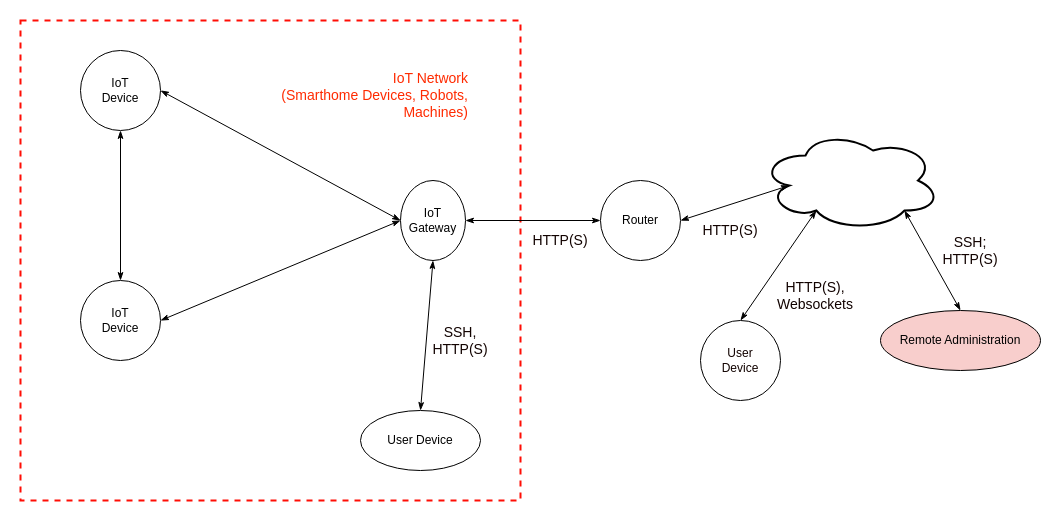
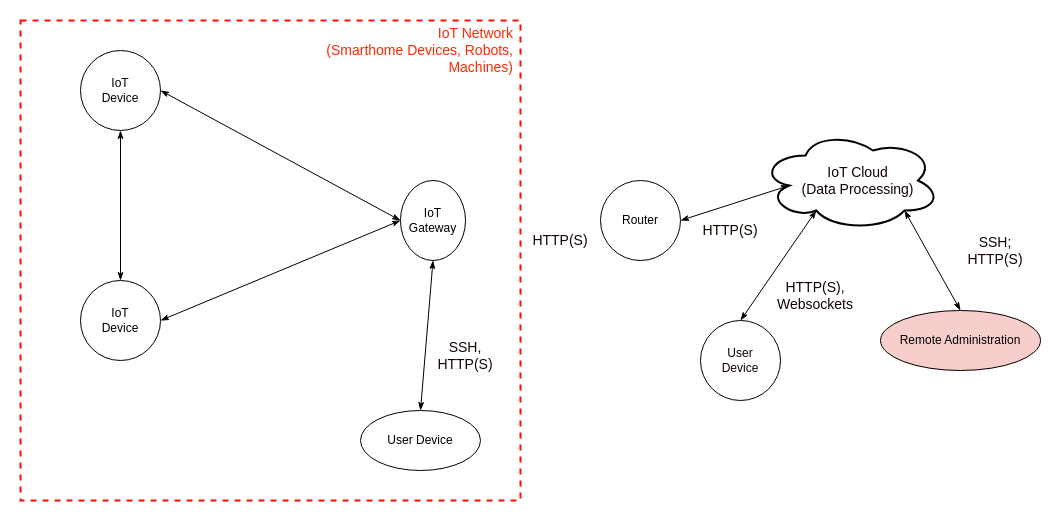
node "IoT Network (Smarthome Devices, Robots, Machines)": moved (376, 96) -> (421, 51)
node "IoT Cloud (Data Processing)": added
edge "IoT Gateway" -- "Router": removed
node "SSH; HTTP(S)": moved (971, 251) -> (996, 251)
node "SSH, HTTP(S)": moved (461, 341) -> (466, 356)
